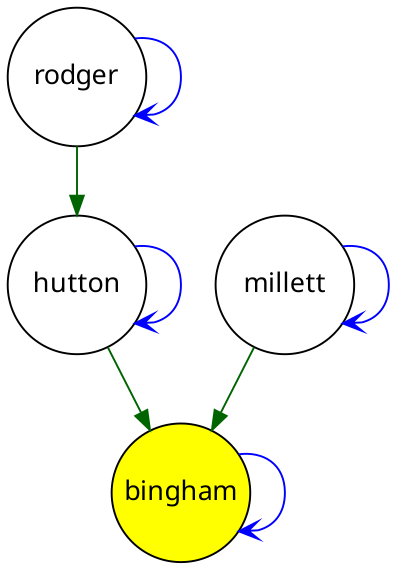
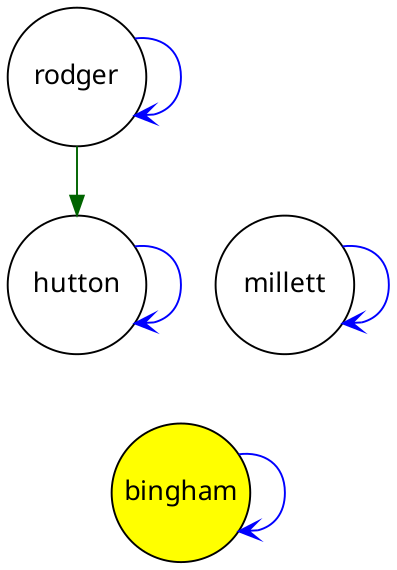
edge "hutton" -> "bingham": removed
edge "millett" -> "bingham": removed
